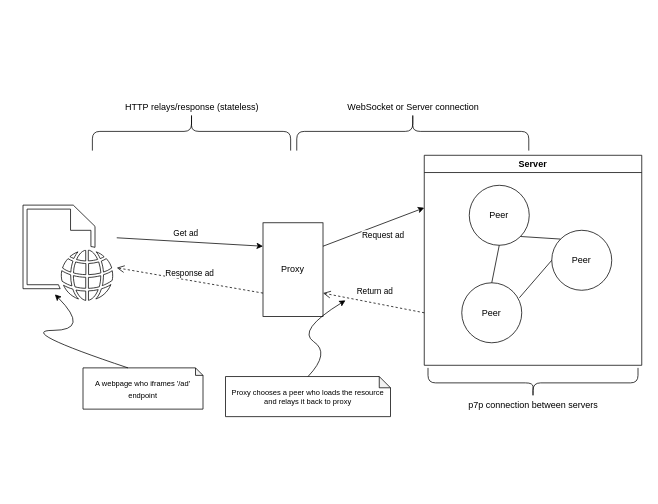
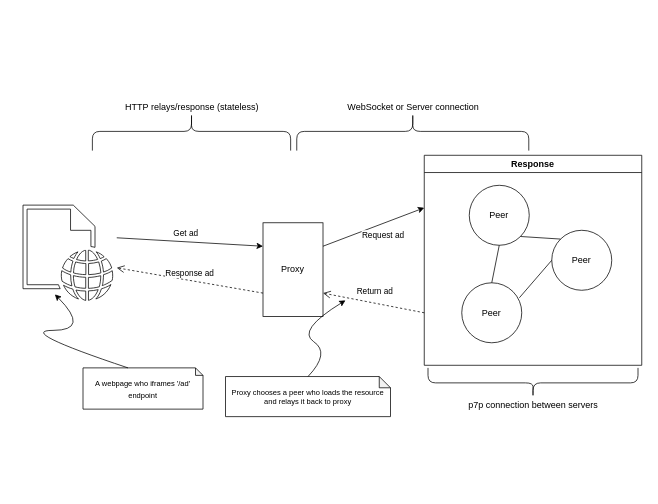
node "Server": label "Server" -> "Response"
